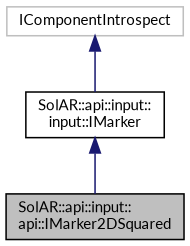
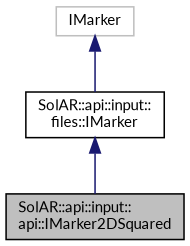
node "IComponentIntrospect": label "IComponentIntrospect" -> "IMarker"
node "SolAR::api::input:: input::IMarker": label "SolAR::api::input:: input::IMarker" -> "SolAR::api::input:: files::IMarker"
